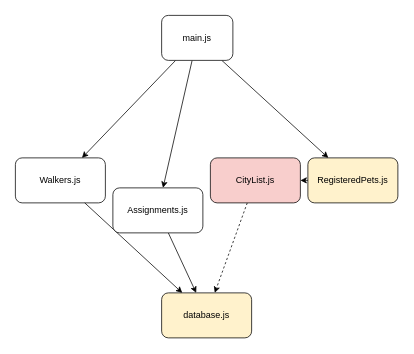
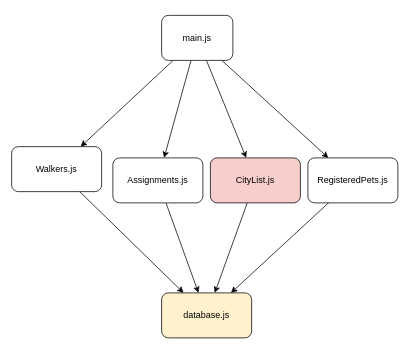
edge "main.js" -> "CityList.js": added
node "Walkers.js": moved (60, 180) -> (57, 169)
edge "RegisteredPets.js" -> "CityList.js": now "RegisteredPets.js" -> "database.js"
node "RegisteredPets.js": fillcolor #fff2cc -> #ffffff
node "Assignments.js": moved (158, 210) -> (158, 180)
edge "CityList.js" -> "database.js": style dashed -> solid
